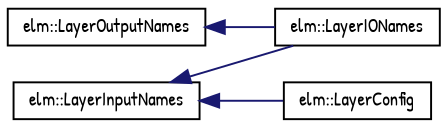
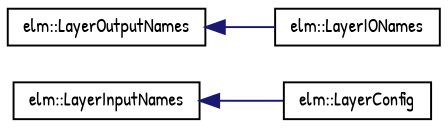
edge "elm::LayerIONames" -> "elm::LayerInputNames": removed
